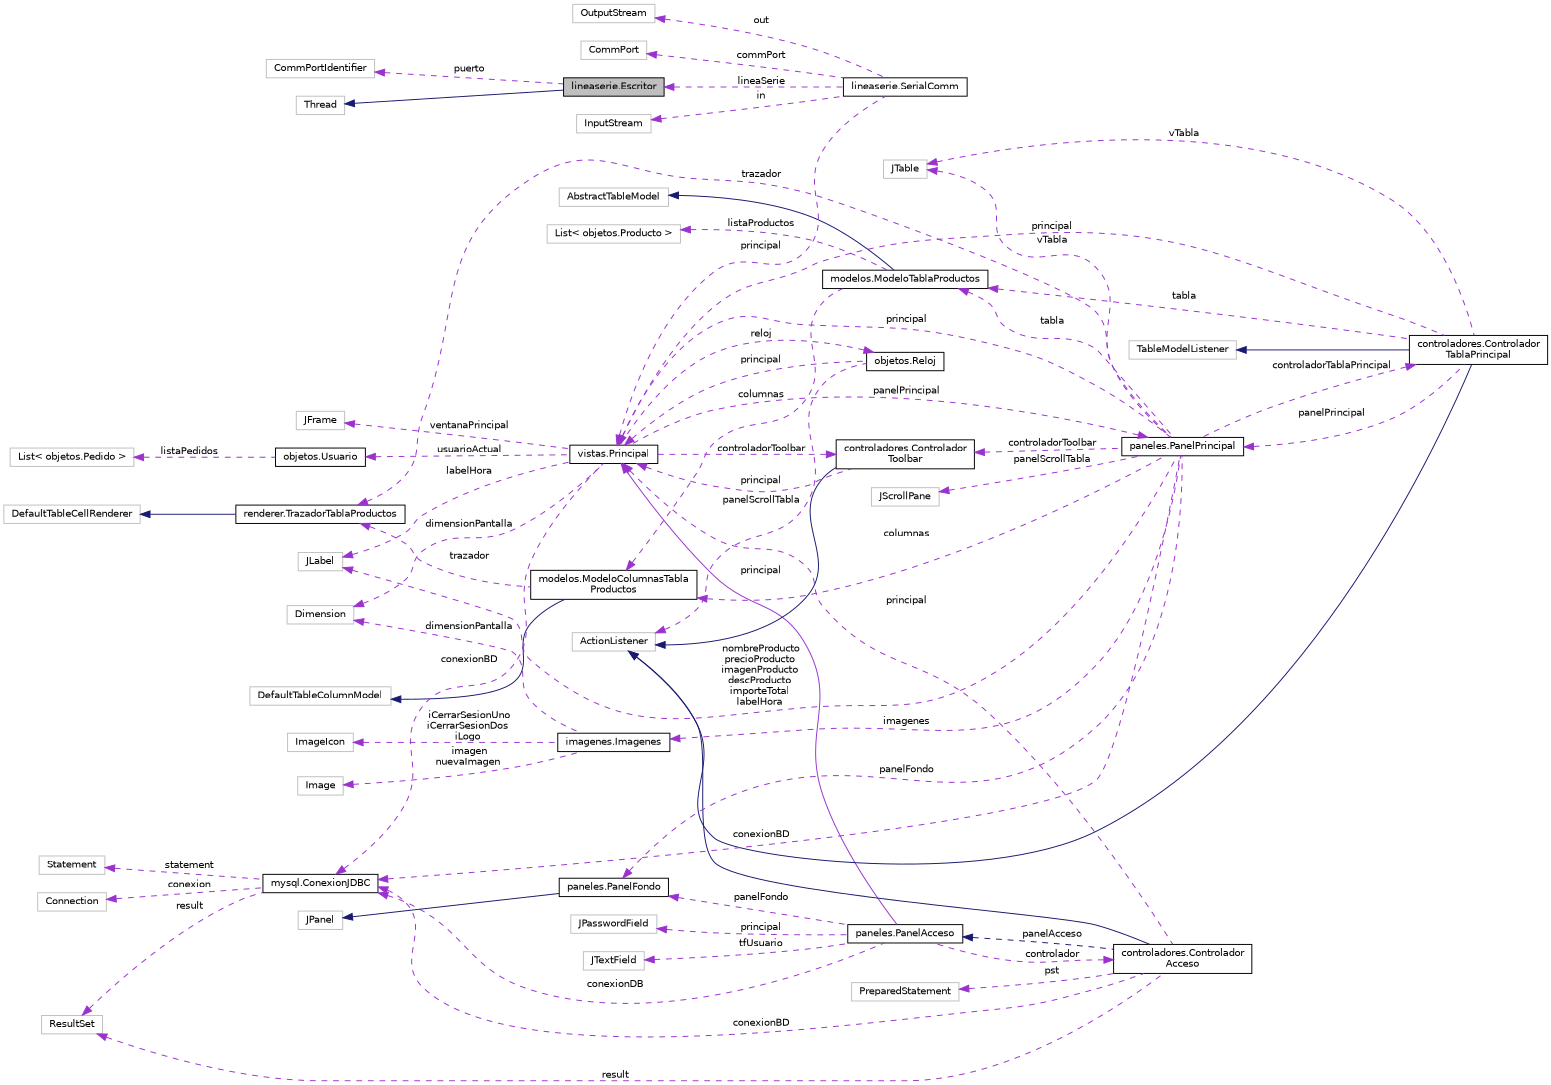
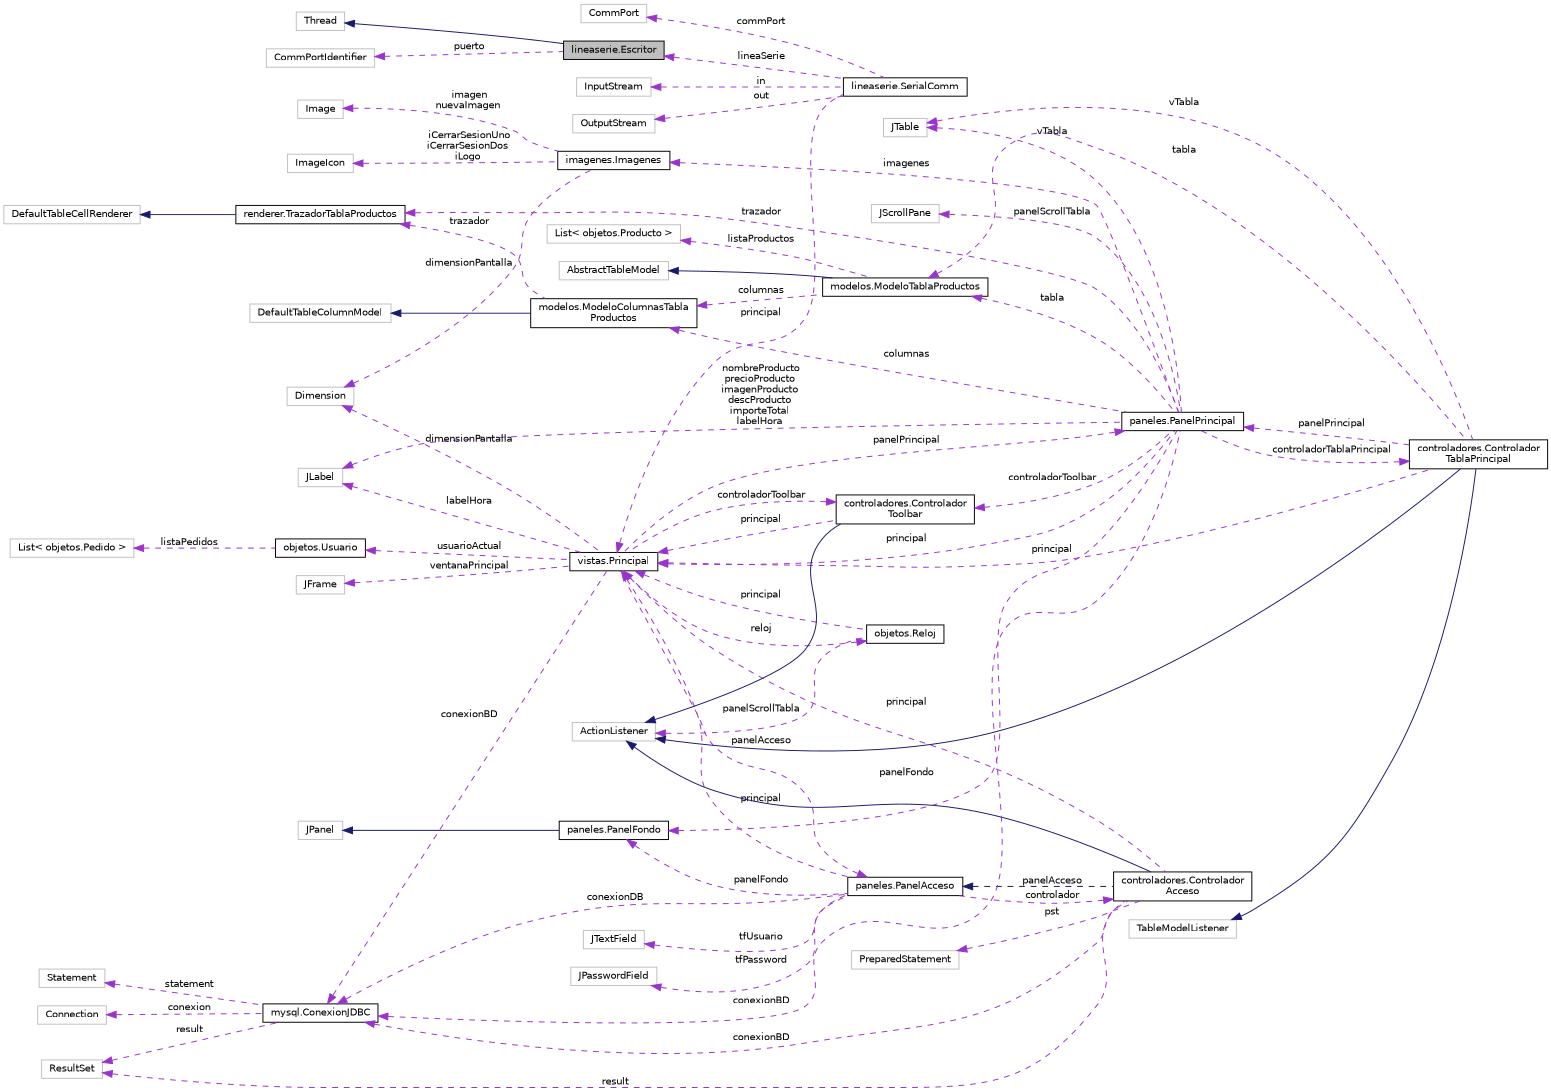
edge "paneles.PanelAcceso" -> "vistas.Principal": style solid -> dashed
edge "vistas.Principal" -> "paneles.PanelAcceso": added, label "panelAcceso"
edge "paneles.PanelAcceso" -> "JPasswordField": label " principal" -> " tfPassword"
